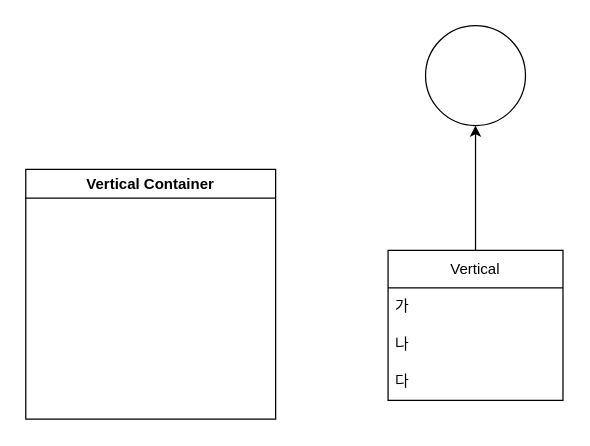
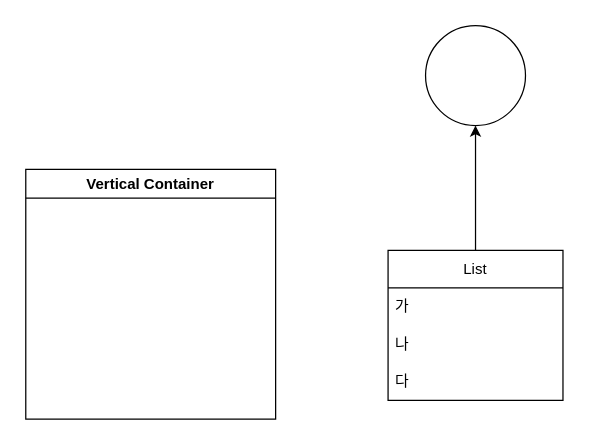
node "Vertical": label "Vertical" -> "List"
